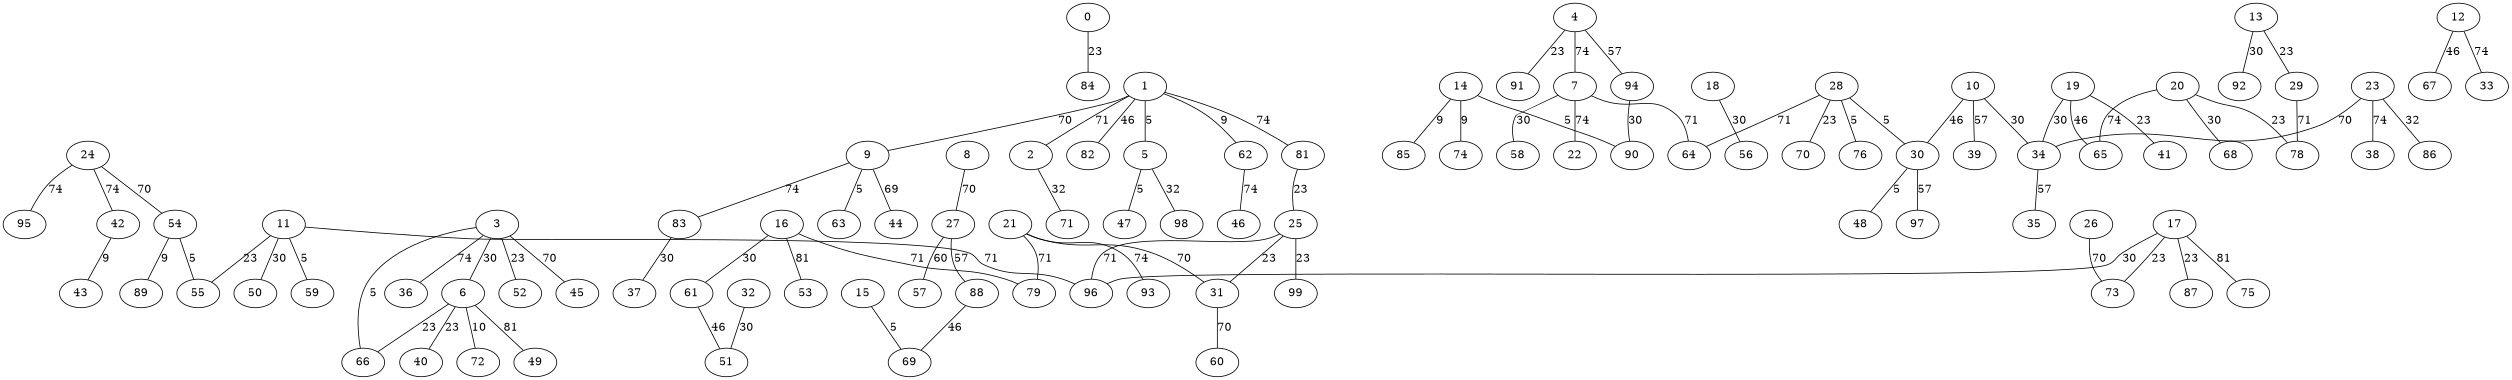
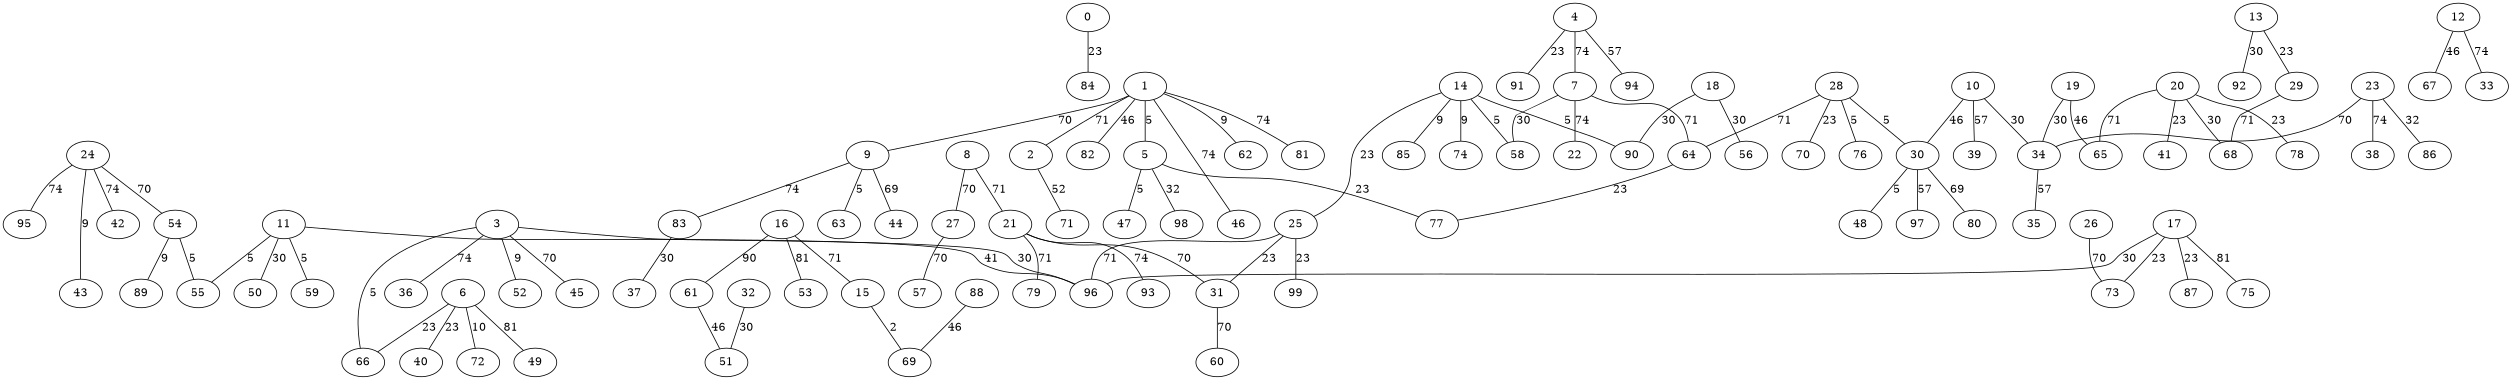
edge "19" -- "41": now "20" -- "41"
edge "14" -- "58": added, label "5"
edge "94" -- "90": now "18" -- "90"
edge "20" -- "65": label "74" -> "71"
edge "29" -- "78": now "29" -- "68"
edge "81" -- "25": now "14" -- "25"
edge "8" -- "21": added, label "71"
edge "2" -- "71": label "32" -> "52"
edge "62" -- "46": now "1" -- "46"
node "77": added
node "80": added
edge "42" -- "43": now "24" -- "43"
edge "11" -- "55": label "23" -> "5"
edge "3" -- "6": now "3" -- "96"
edge "3" -- "52": label "23" -> "9"
edge "16" -- "61": label "30" -> "90"
edge "27" -- "57": label "60" -> "70"
edge "11" -- "96": label "71" -> "41"
edge "27" -- "88": removed, label "57"
edge "16" -- "79": now "16" -- "15"
edge "15" -- "69": label "5" -> "2"
